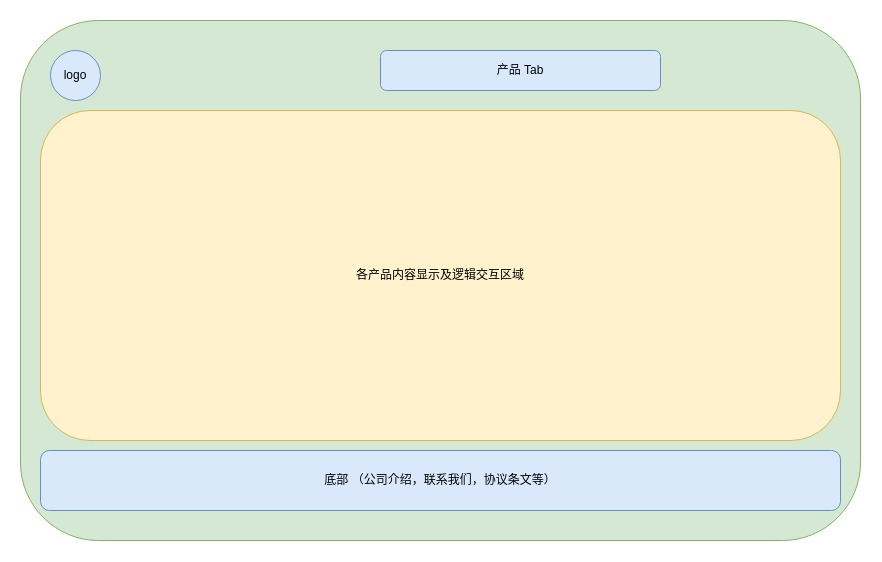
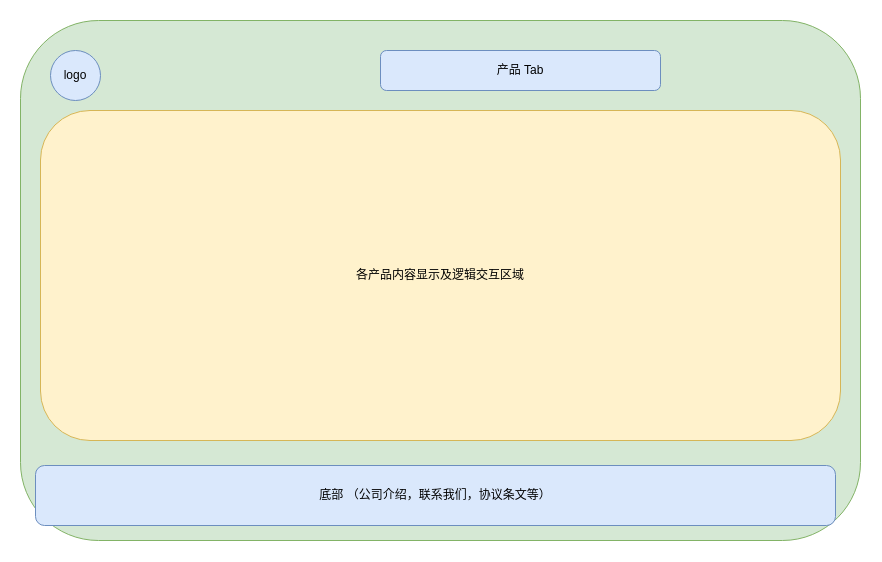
node "底部 （公司介绍，联系我们，协议条文等）": moved (441, 481) -> (436, 496)
